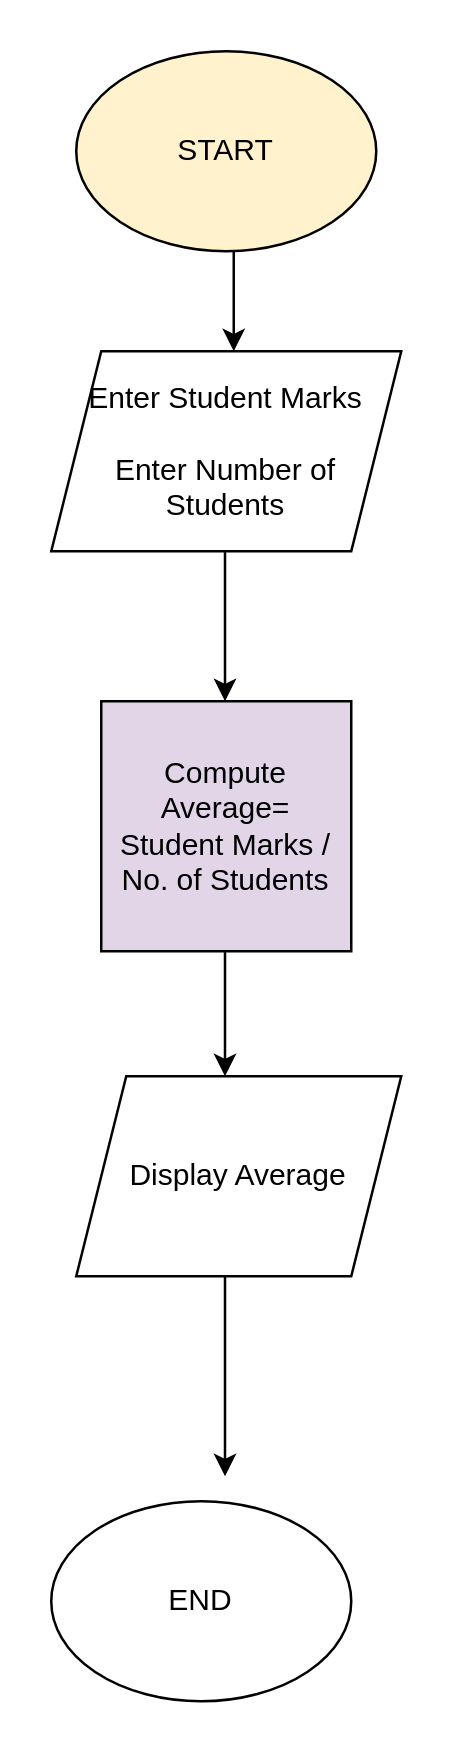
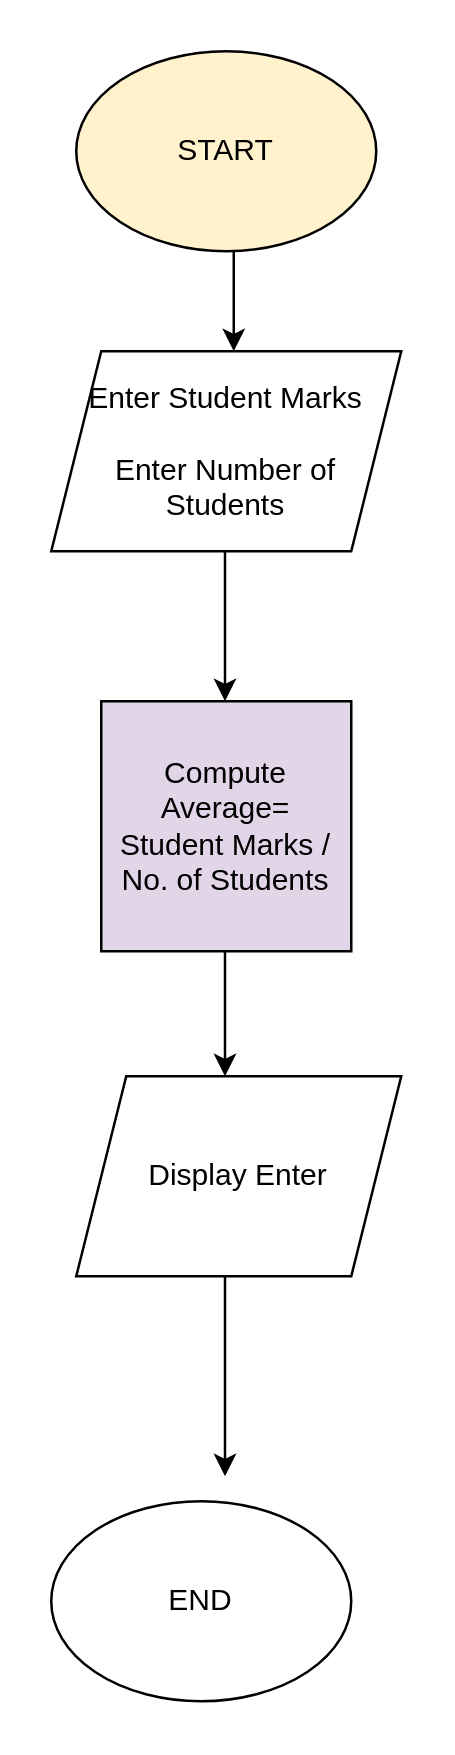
node "Display Average": label "Display Average" -> "Display Enter"
